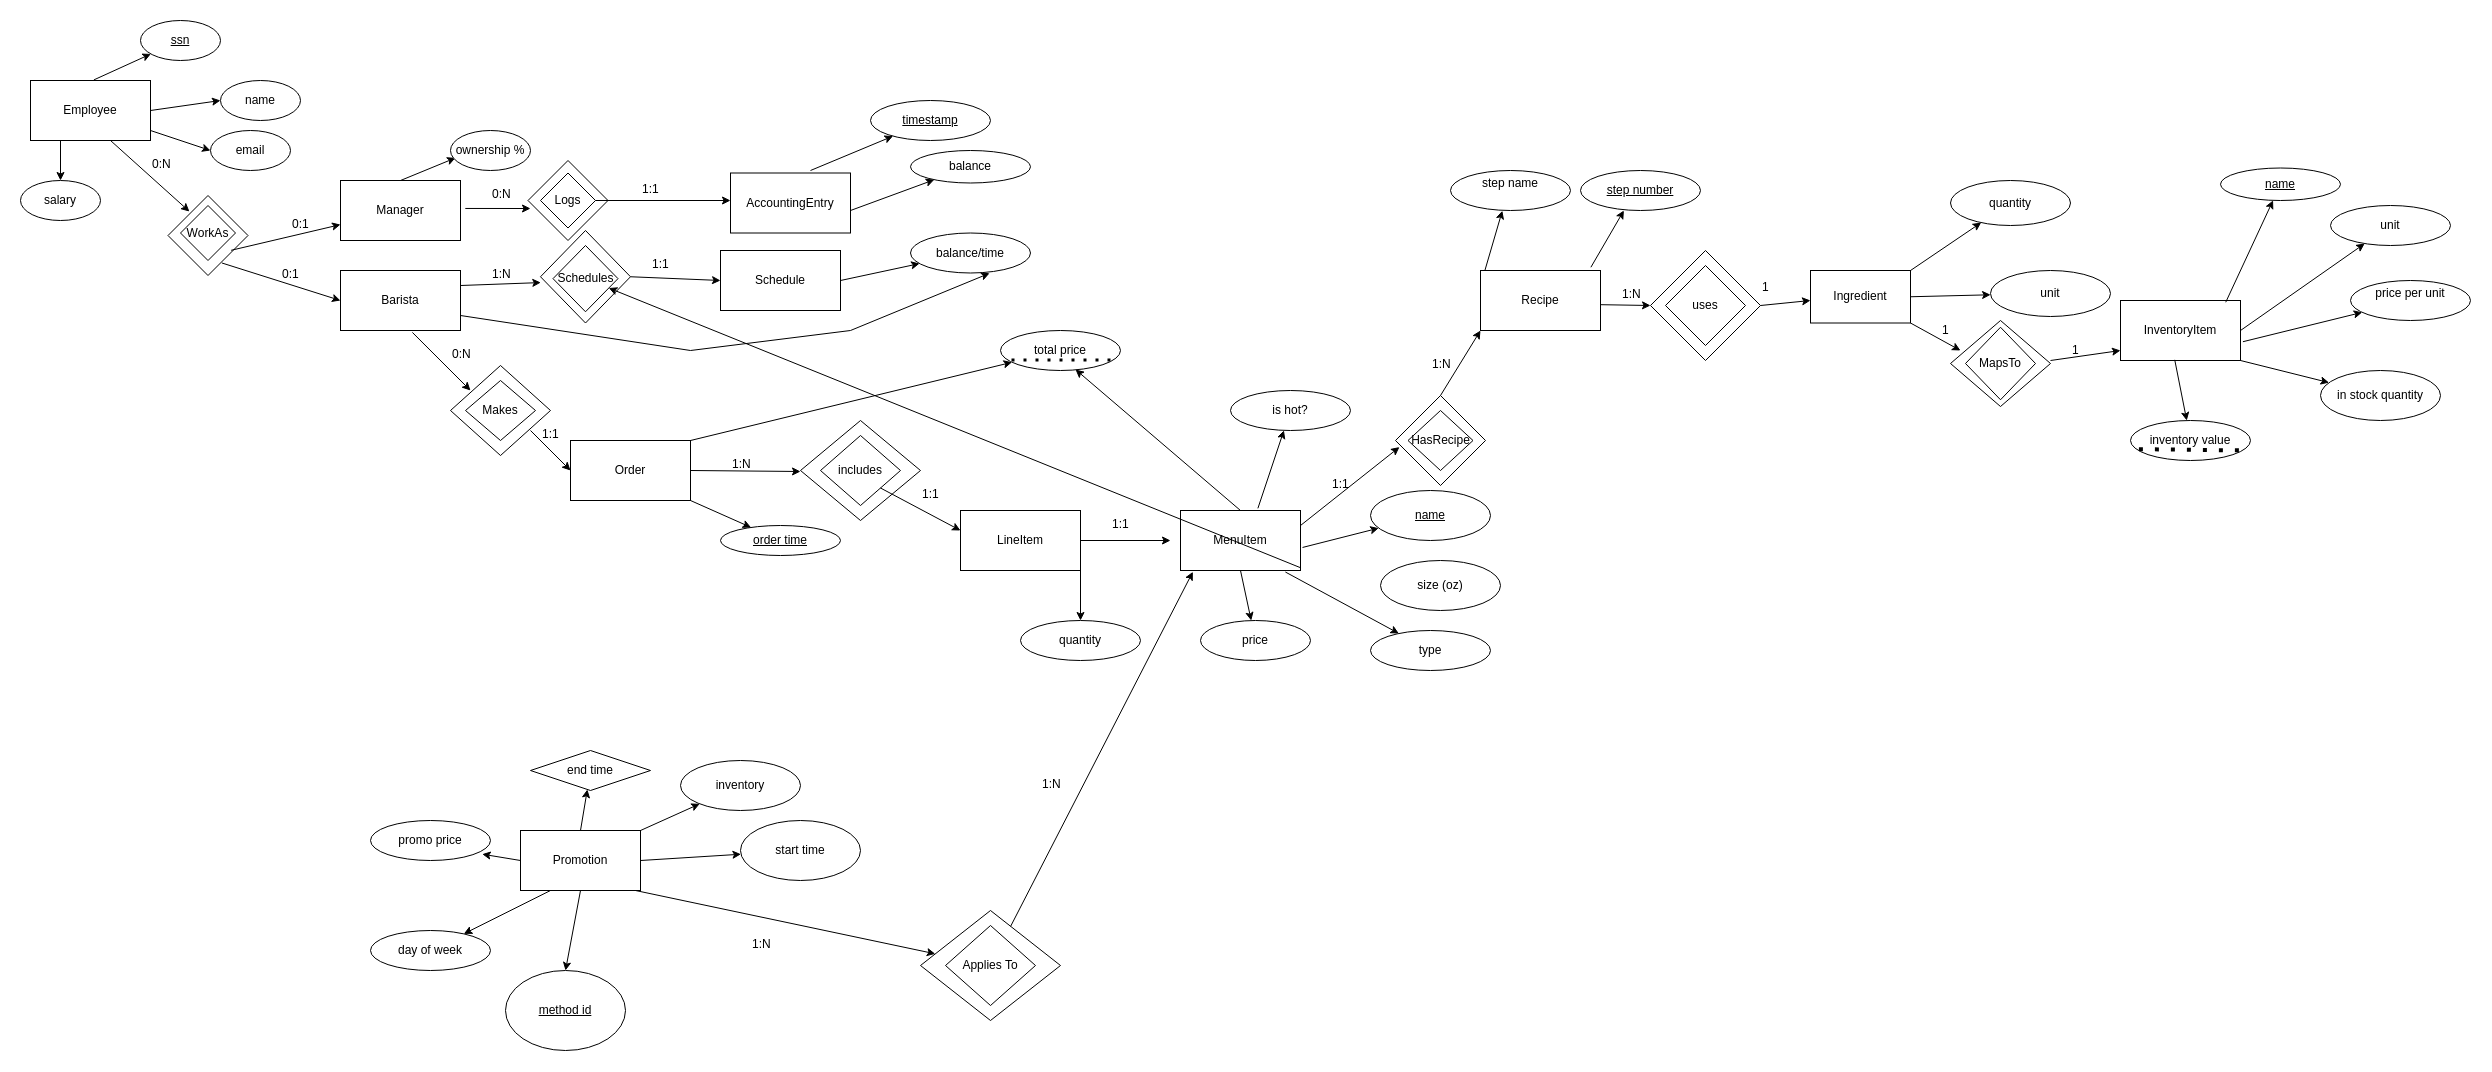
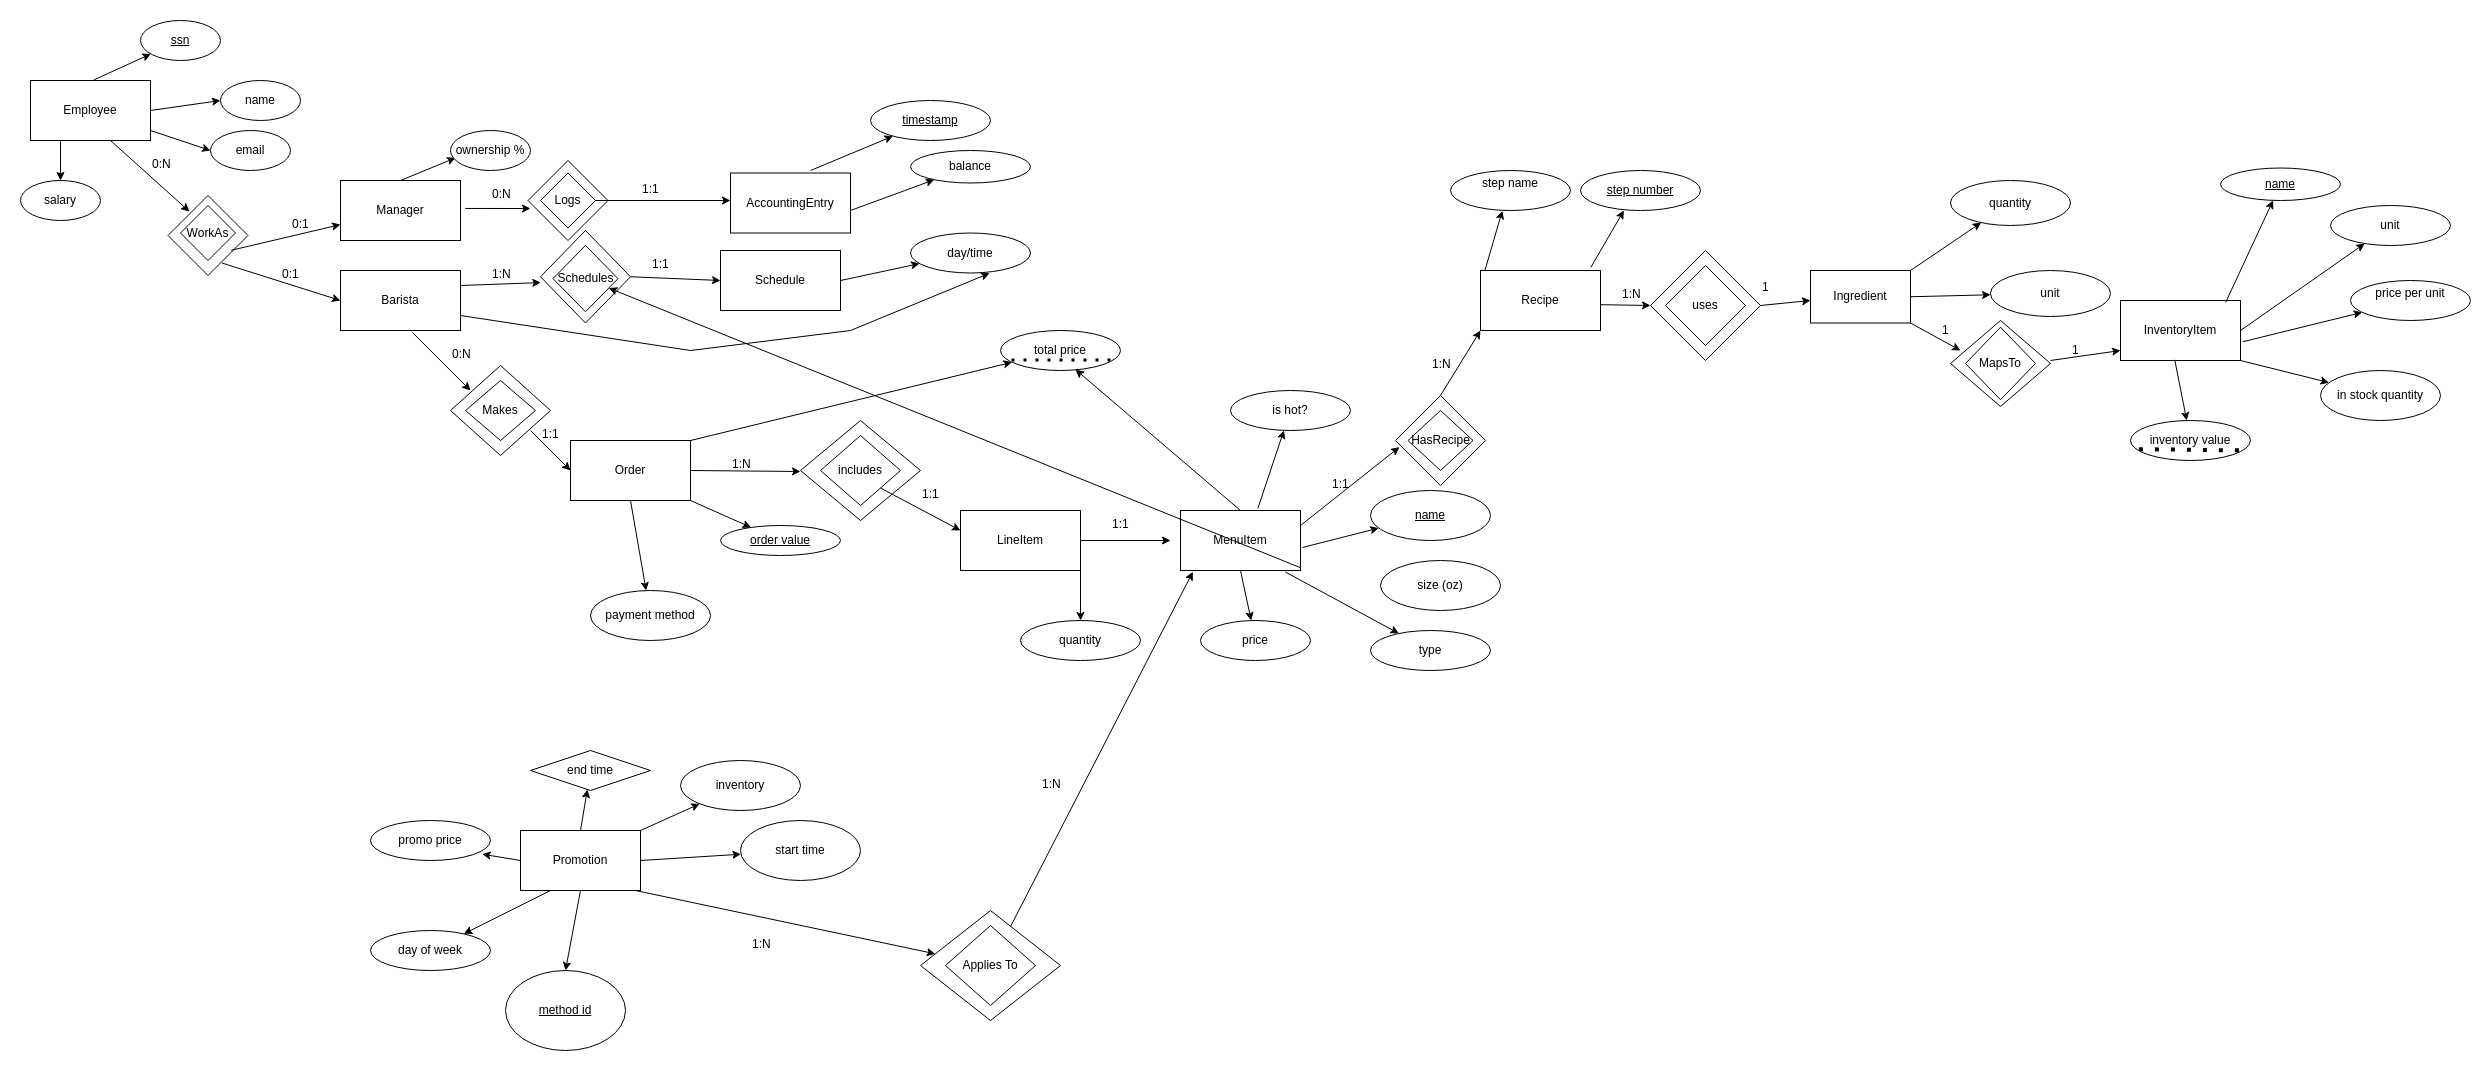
node "balance/time": label "balance/time" -> "day/time"
node "order time": label "order time" -> "order value"
edge "Order" -> "payment method": added
node "payment method": added
